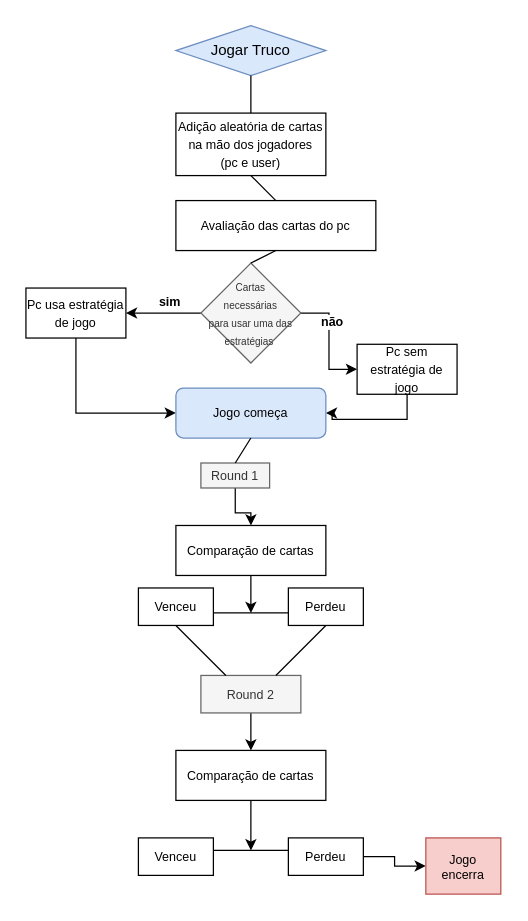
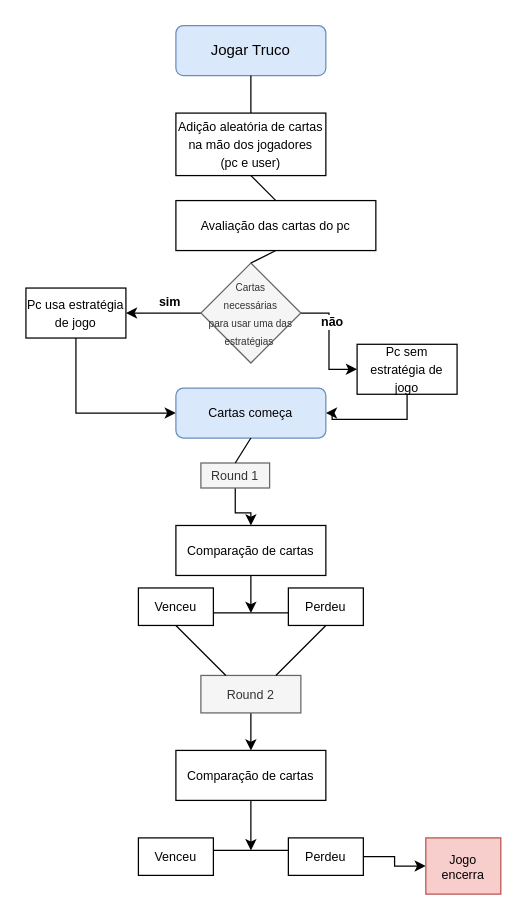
node "Jogar Truco": shape diamond -> rounded rectangle
node "Jogo começa": label "Jogo começa" -> "Cartas começa"
